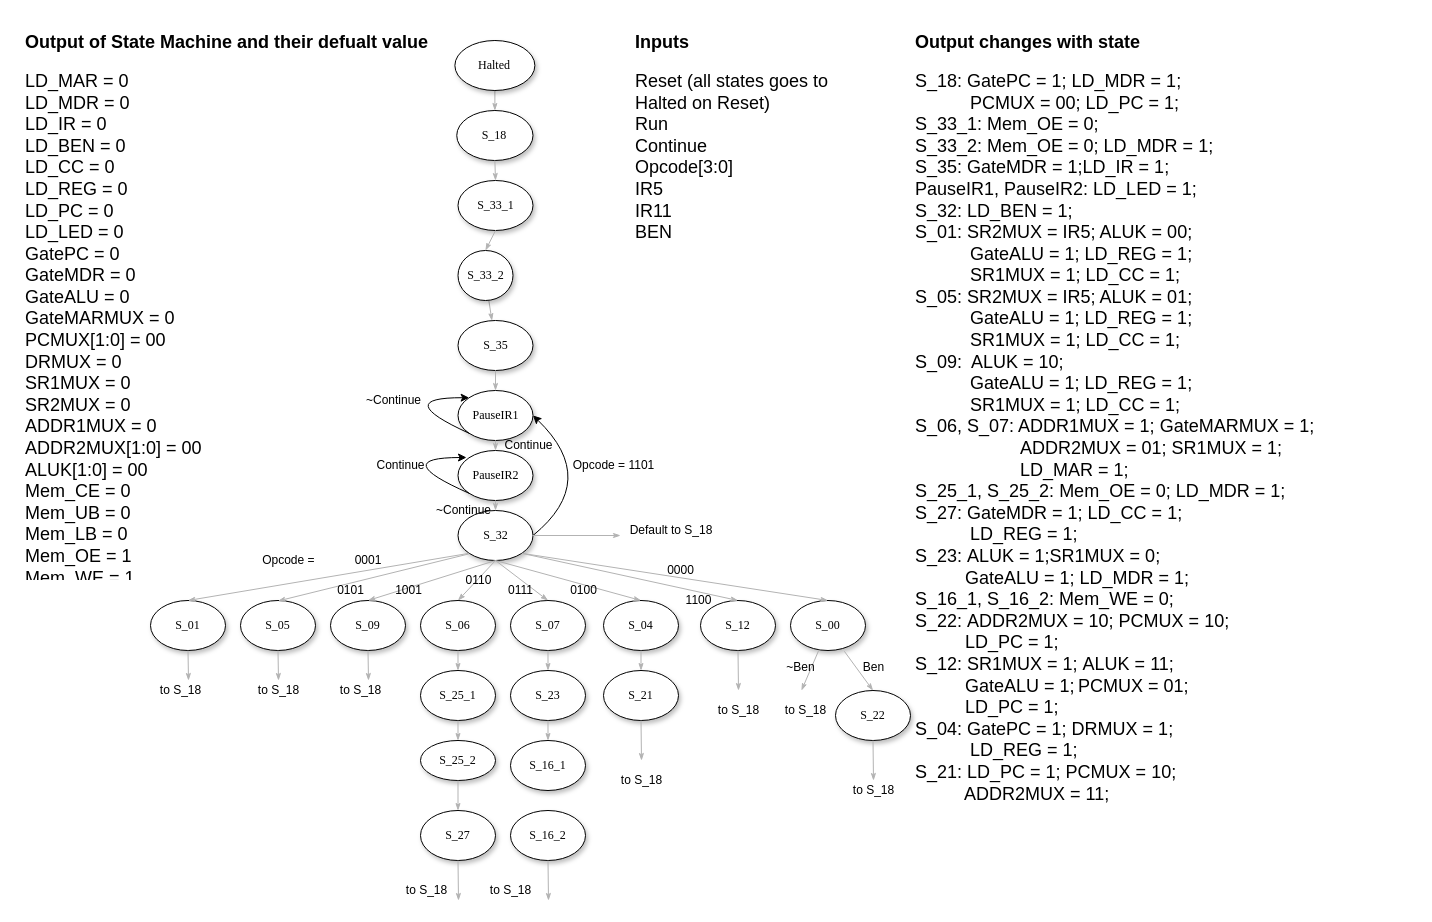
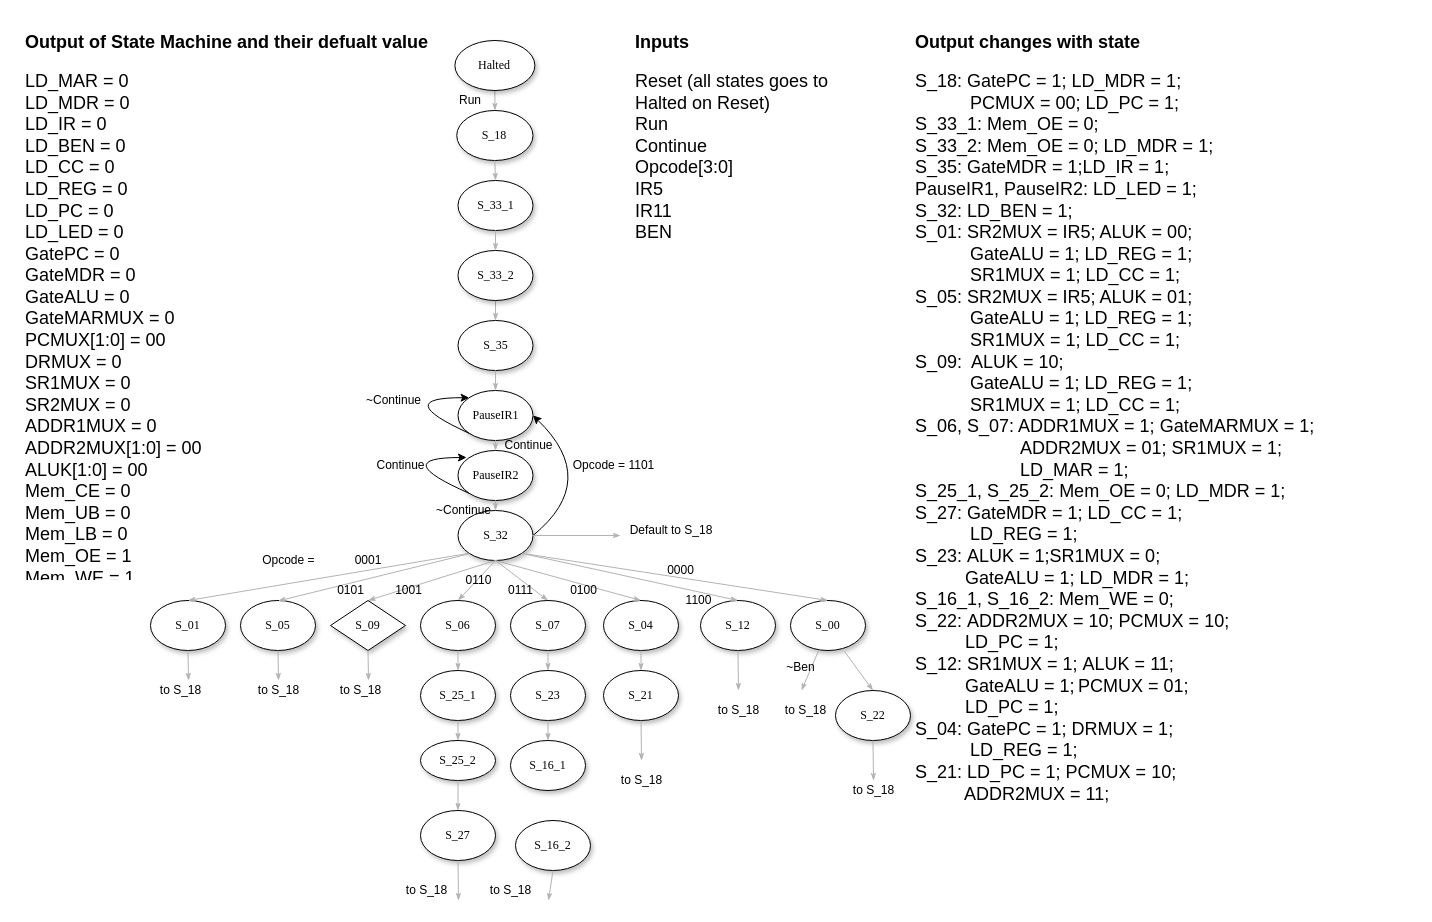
node "Run": added
node "S_33_2": size 55x50 -> 75x50
node "S_09": shape ellipse -> diamond
node "Ben": removed
node "S_16_2": moved (548, 836) -> (553, 846)
